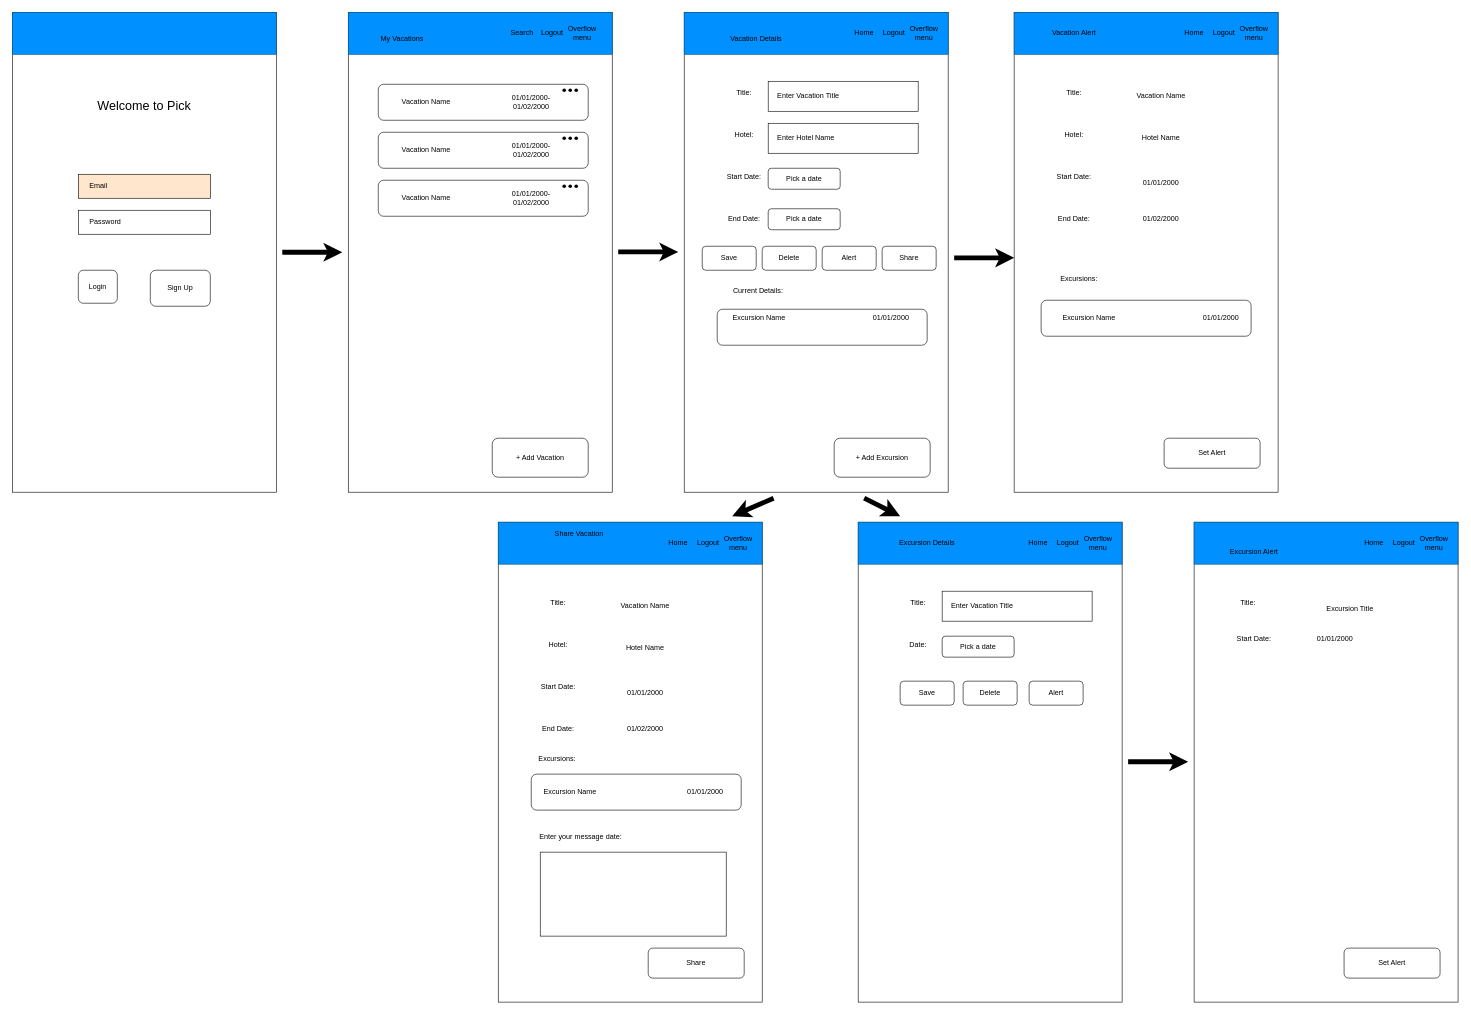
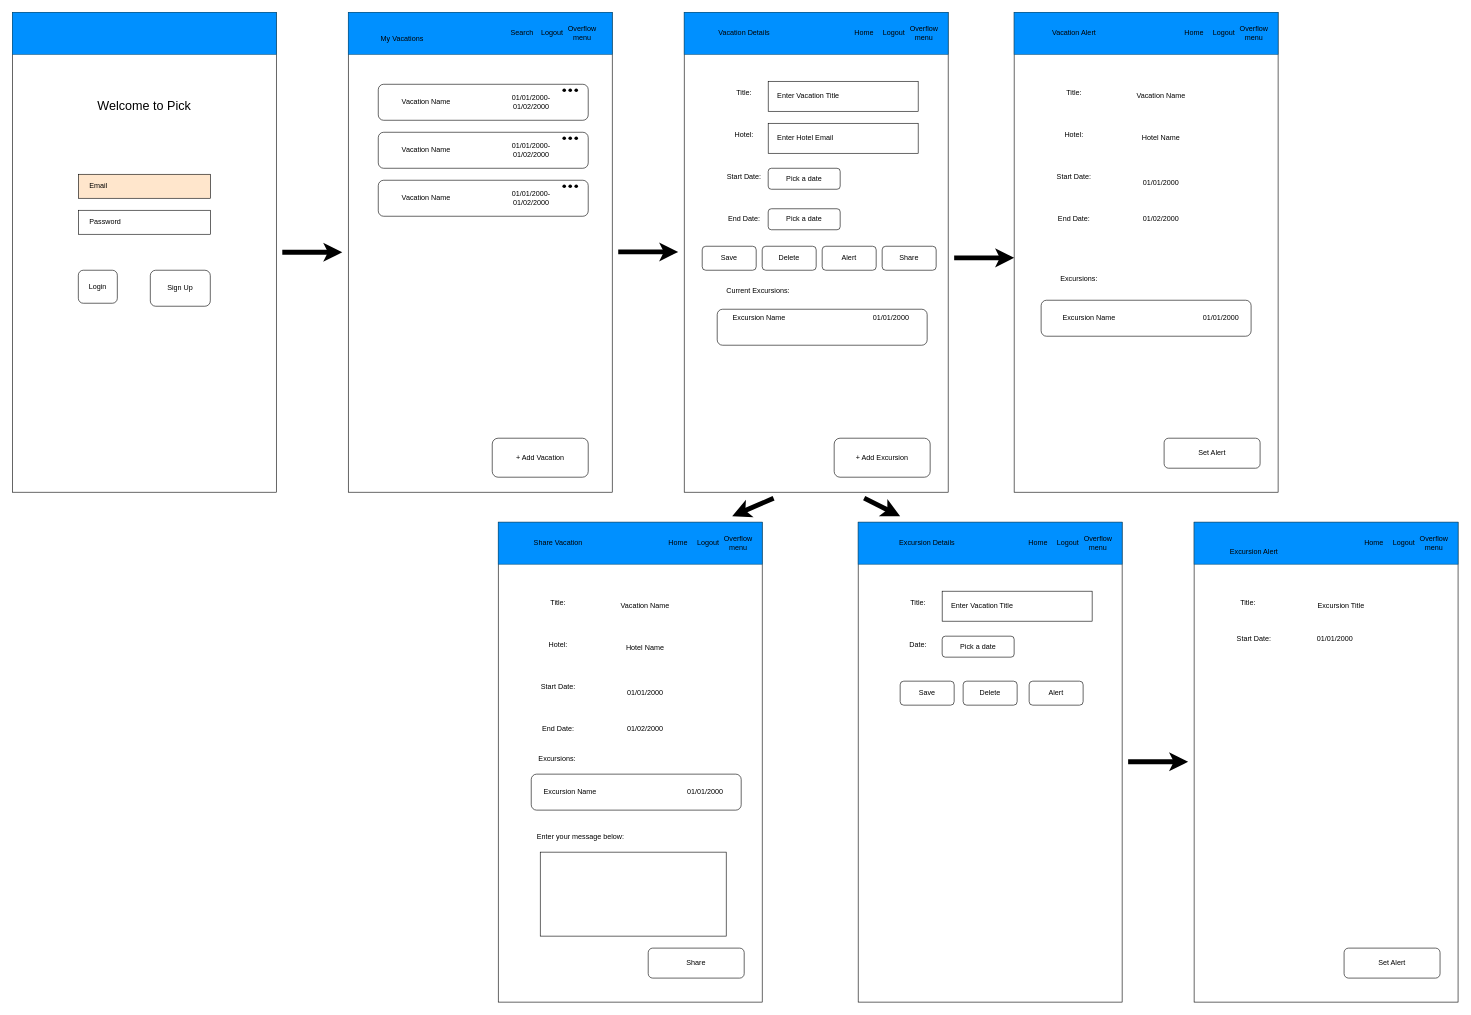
node "Vacation Details": moved (756, 39) -> (744, 33)
node "Enter Hotel Name": label "Enter Hotel Name" -> "Enter Hotel Email"
node "Current Details:": label "Current Details:" -> "Current Excursions:"
node "Share Vacation": moved (579, 534) -> (558, 543)
node "Excursion Title": moved (1350, 609) -> (1341, 606)
node "Enter your message date:": label "Enter your message date:" -> "Enter your message below:"
